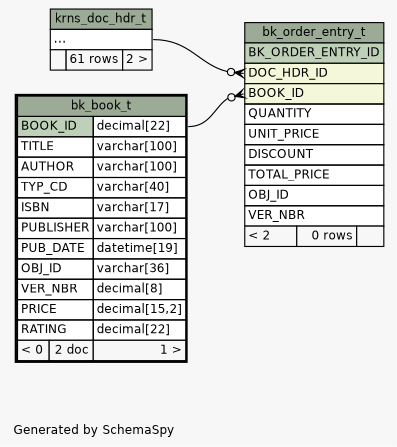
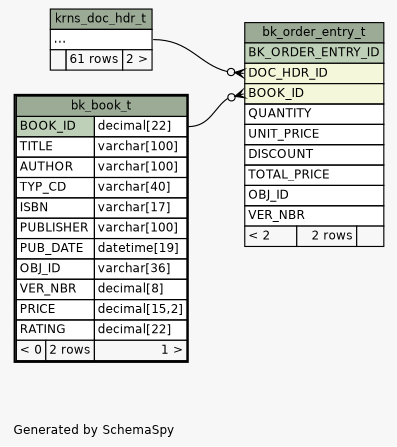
node "bk_order_entry_t": text "0 rows" -> "2 rows"
node "bk_book_t": text "2 doc" -> "2 rows"
